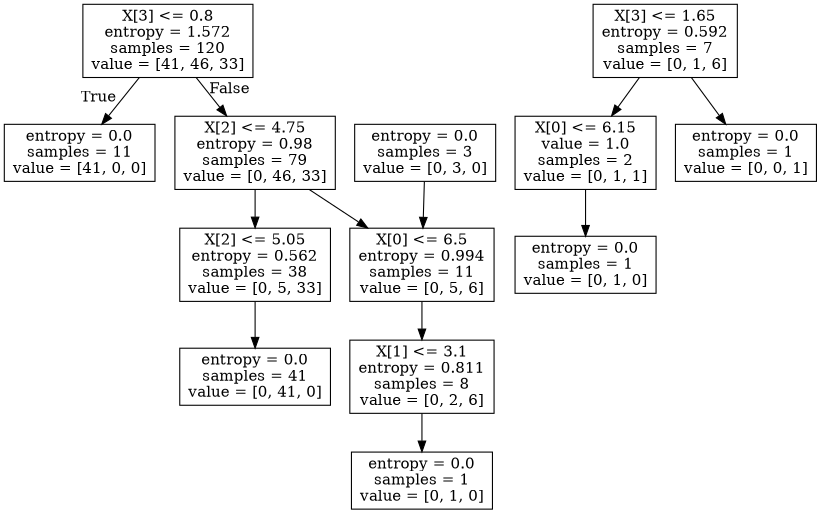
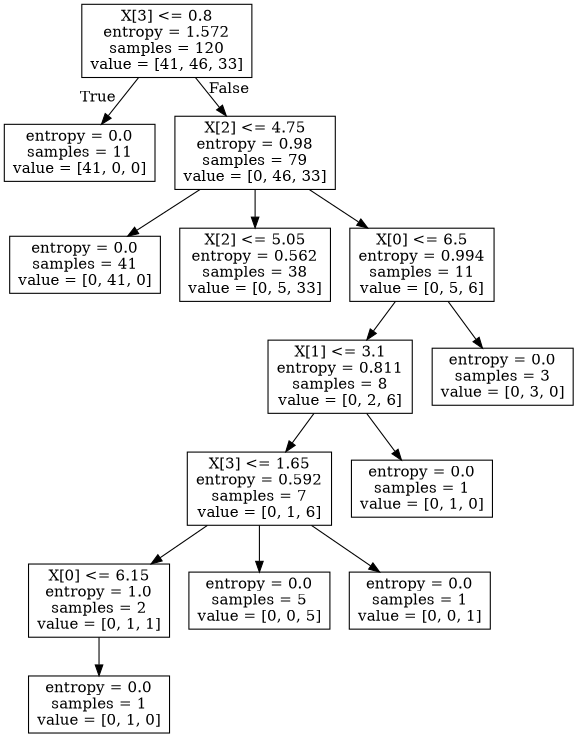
node "X[0] <= 6.15 value = 1.0 samples = 2 value = [0, 1, 1]": label "X[0] <= 6.15 value = 1.0 samples = 2 value = [0, 1, 1]" -> "X[0] <= 6.15 entropy = 1.0 samples = 2 value = [0, 1, 1]"
edge "entropy = 0.0 samples = 3 value = [0, 3, 0]" -> "X[0] <= 6.5 entropy = 0.994 samples = 11 value = [0, 5, 6]": reversed
edge "X[2] <= 5.05 entropy = 0.562 samples = 38 value = [0, 5, 33]" -> "entropy = 0.0 samples = 41 value = [0, 41, 0]": now "X[2] <= 4.75 entropy = 0.98 samples = 79 value = [0, 46, 33]" -> "entropy = 0.0 samples = 41 value = [0, 41, 0]"
edge "X[1] <= 3.1 entropy = 0.811 samples = 8 value = [0, 2, 6]" -> "X[3] <= 1.65 entropy = 0.592 samples = 7 value = [0, 1, 6]": added
node "entropy = 0.0 samples = 5 value = [0, 0, 5]": added
